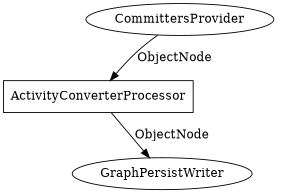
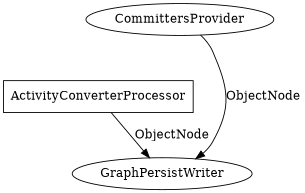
edge "CommittersProvider" -> "ActivityConverterProcessor": now "CommittersProvider" -> "GraphPersistWriter"
